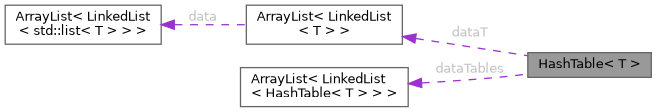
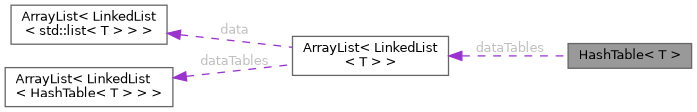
edge "HashTable< T >" -> "ArrayList< LinkedList < T > >": label " dataT" -> " dataTables"
edge "HashTable< T >" -> "ArrayList< LinkedList < HashTable< T > > >": now "ArrayList< LinkedList < T > >" -> "ArrayList< LinkedList < HashTable< T > > >"
